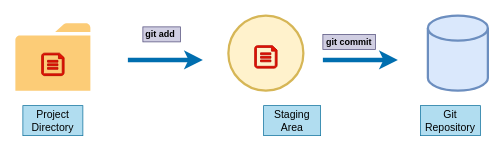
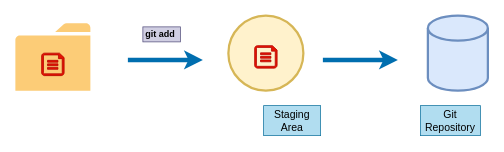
node "git commit": removed
node "Project Directory": removed
